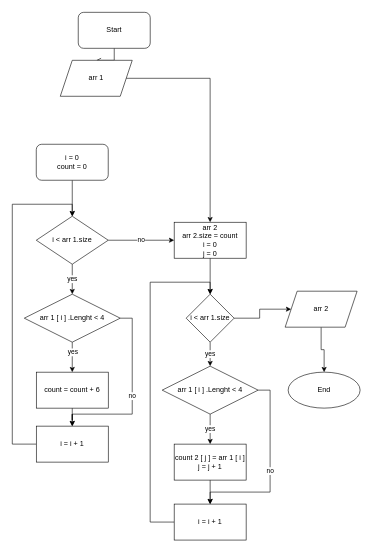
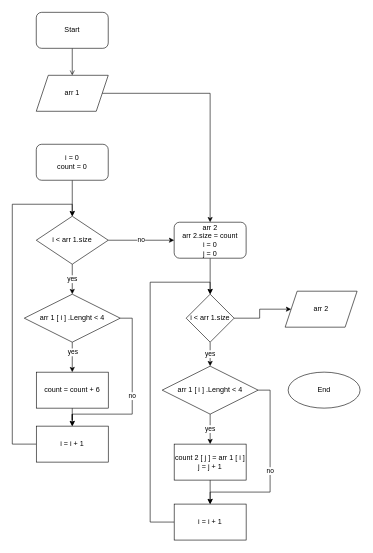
node "Start": moved (114, 30) -> (72, 30)
node "arr 1": moved (96, 78) -> (72, 93)
node "arr 2 arr 2.size = count i = 0 j = 0": shape rectangle -> rounded rectangle
edge "arr 2" -> "End": removed
